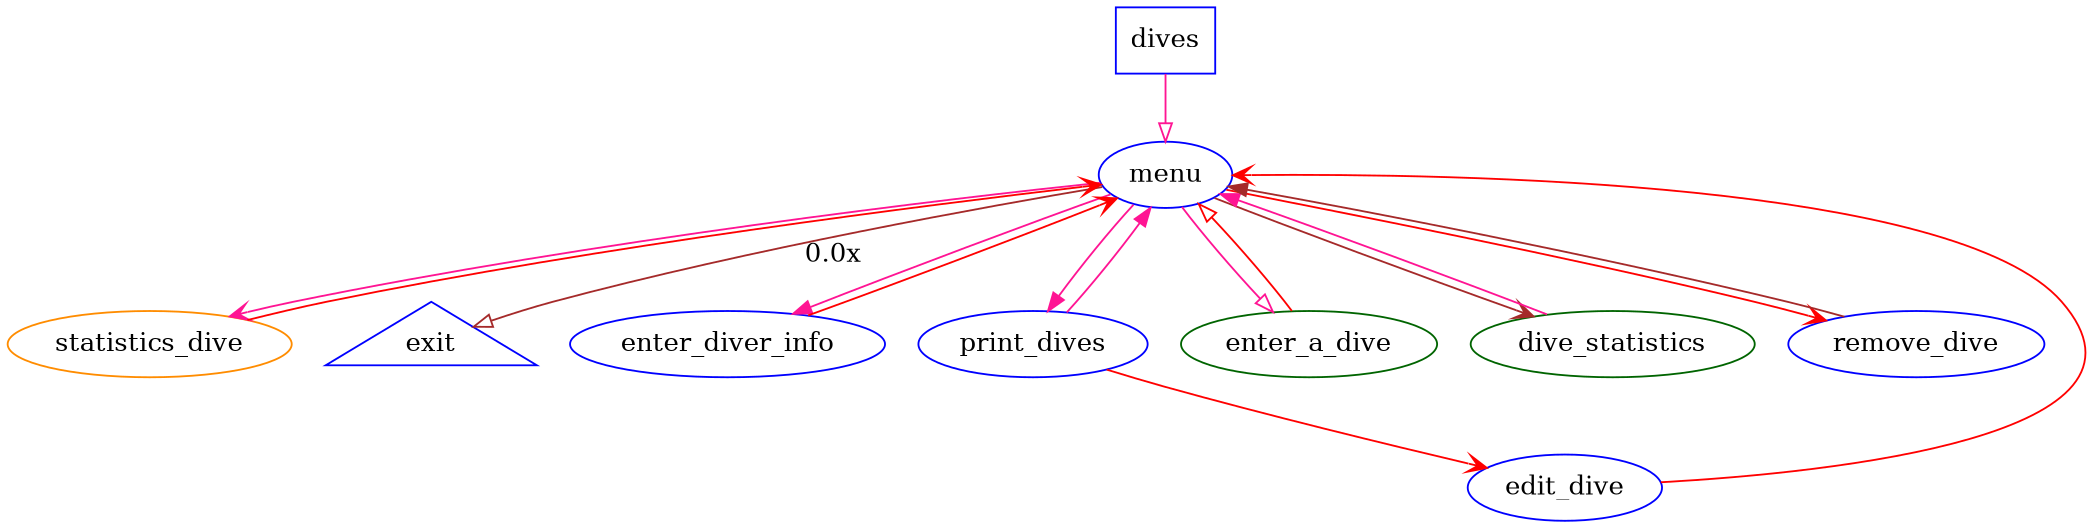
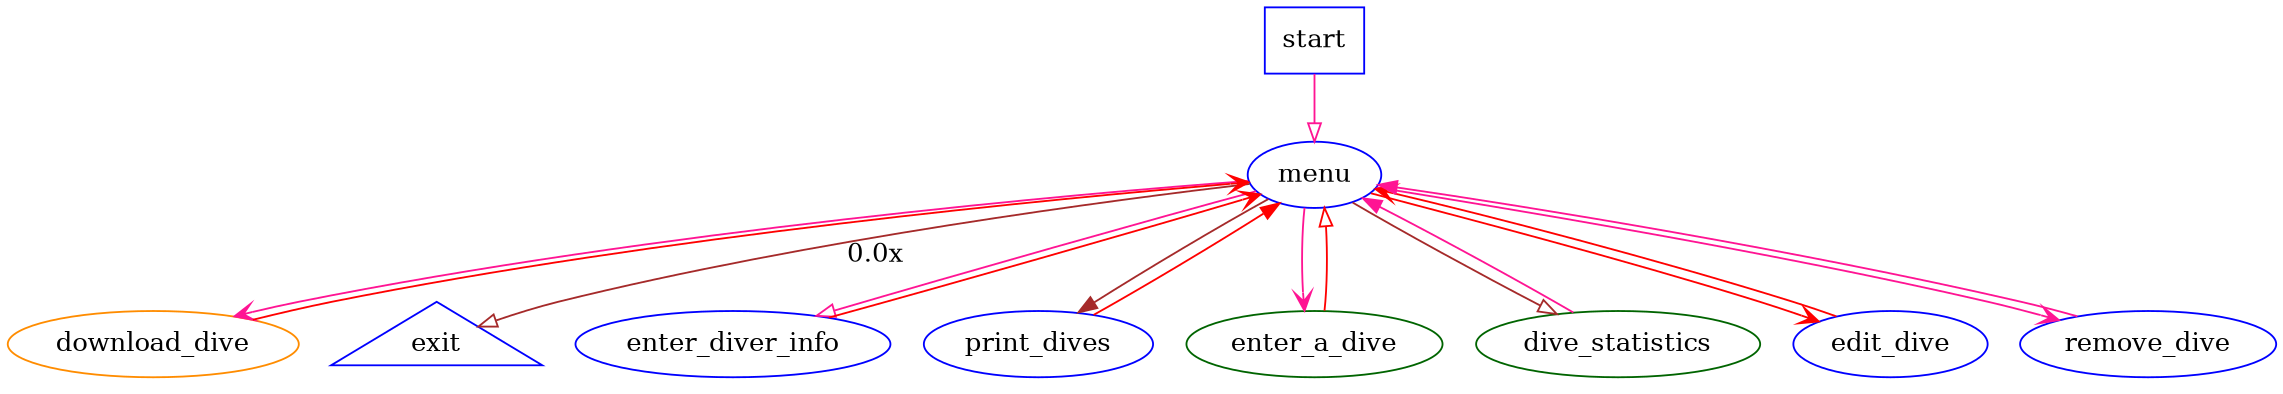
node "dives": label "dives" -> "start"
edge "remove_dive" -> "menu": color brown -> deeppink
edge "menu" -> "print_dives": color deeppink -> brown
edge "menu" -> "remove_dive": color red -> deeppink
edge "menu" -> "enter_diver_info": arrowhead normal -> onormal
edge "menu" -> "enter_a_dive": arrowhead onormal -> vee
edge "menu" -> "dive_statistics": arrowhead vee -> onormal
edge "print_dives" -> "menu": color deeppink -> red
node "statistics_dive": label "statistics_dive" -> "download_dive"
edge "print_dives" -> "edit_dive": now "menu" -> "edit_dive"
